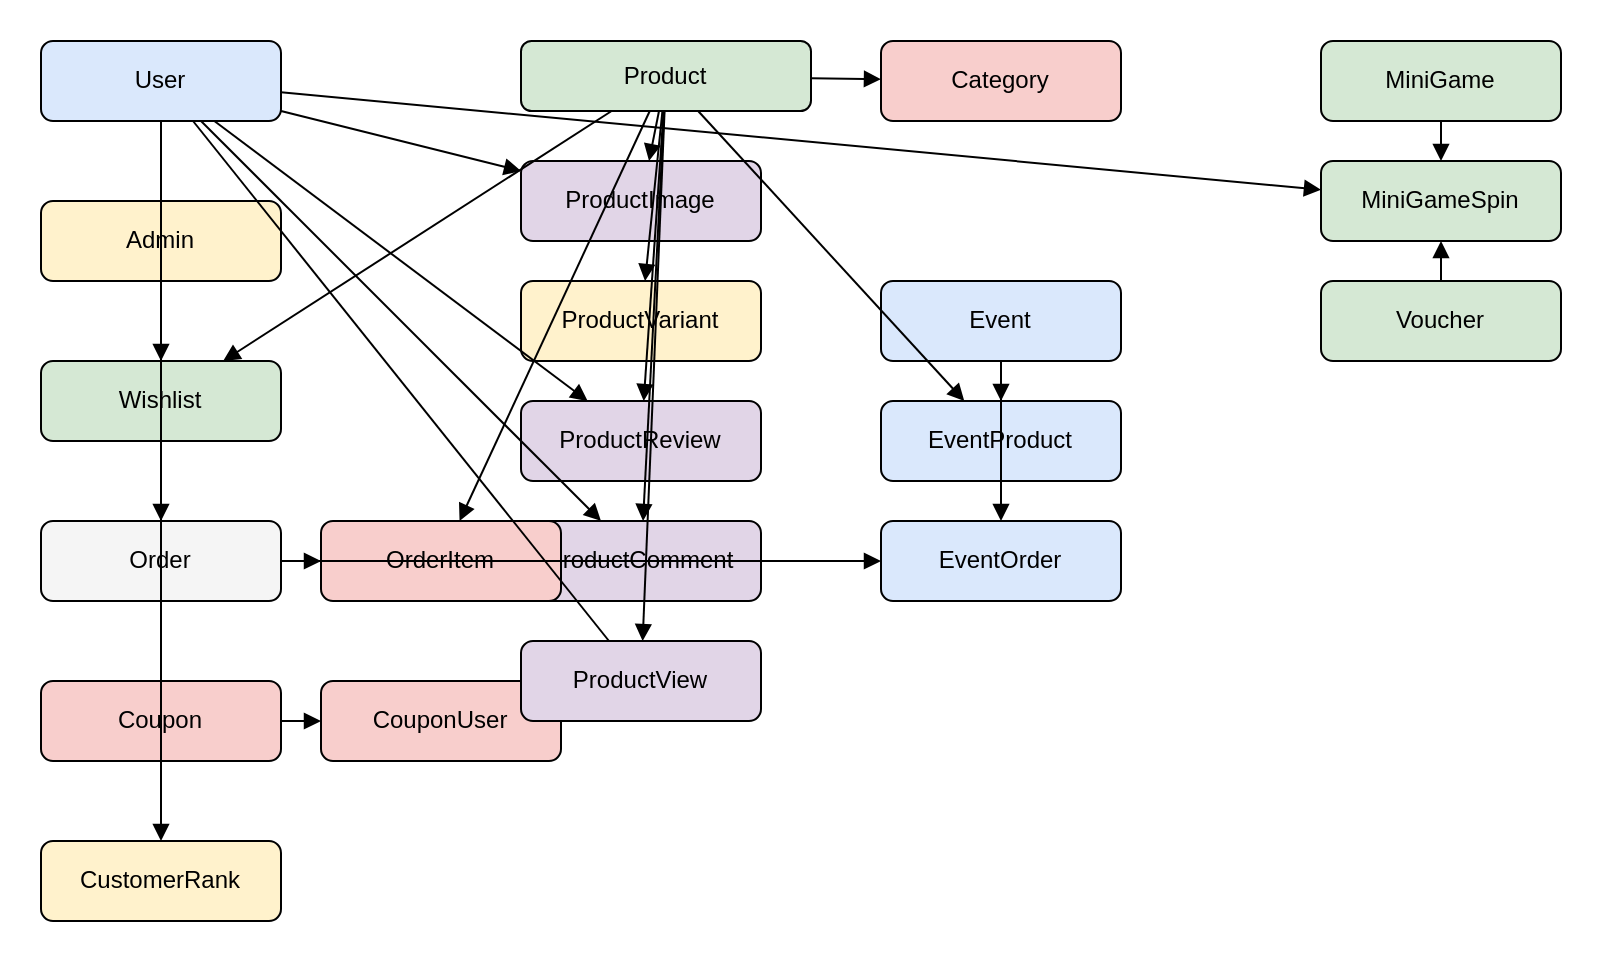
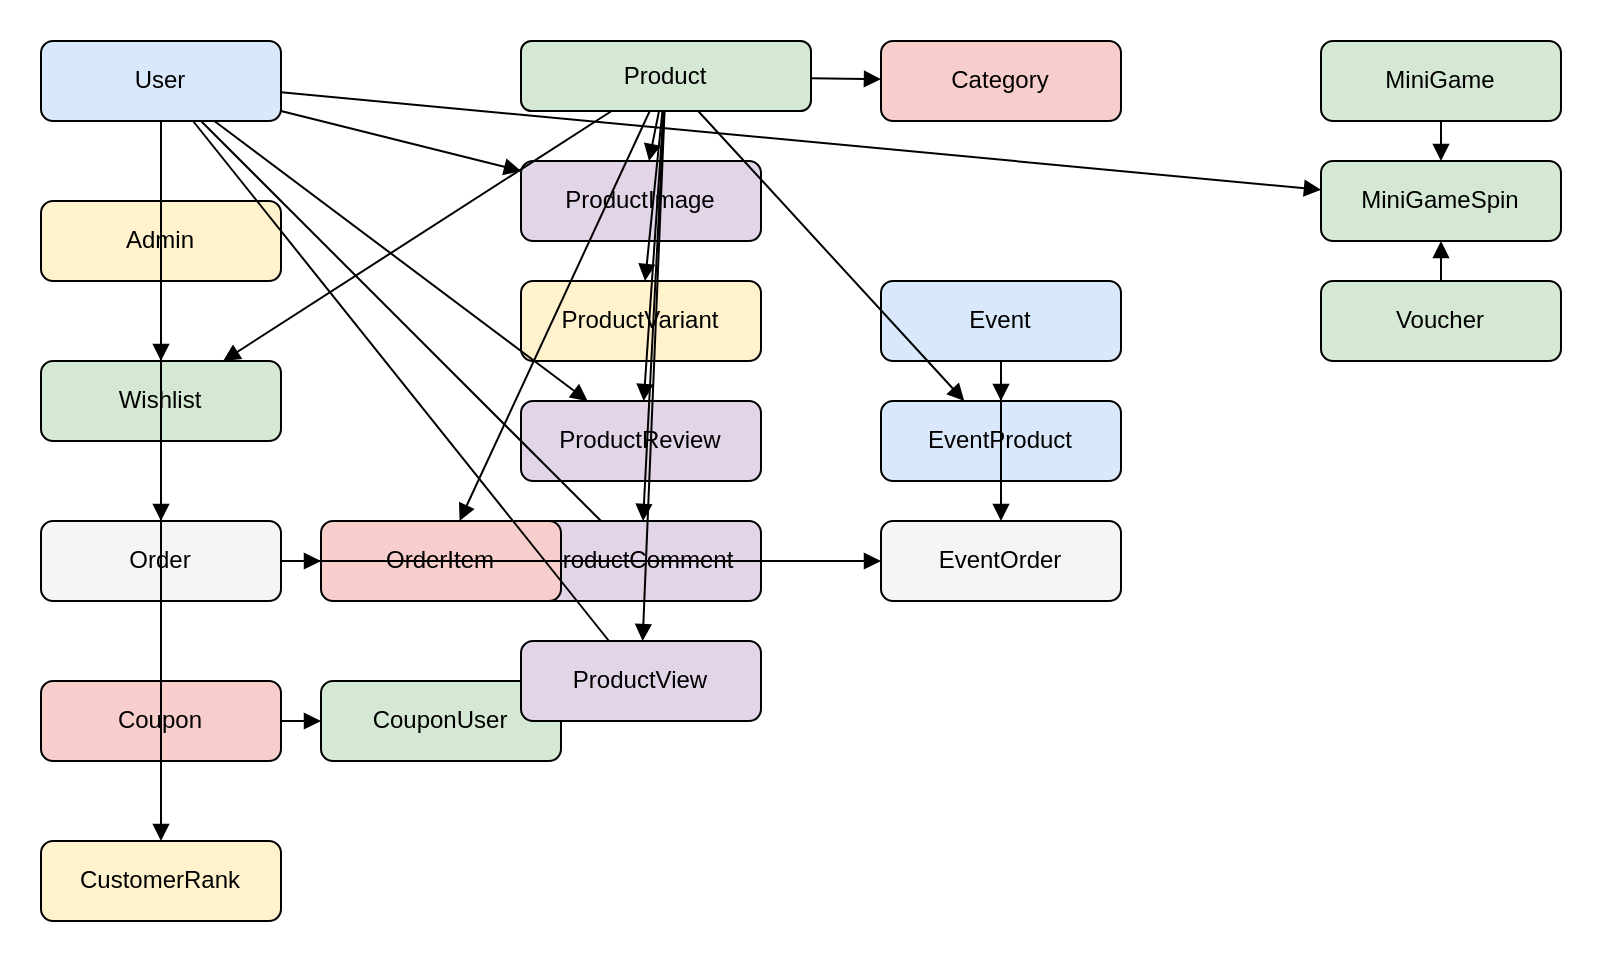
edge "User" -> "ProductComment": arrowhead block -> none
node "EventOrder": fillcolor #dae8fc -> #f5f5f5
node "CouponUser": fillcolor #f8cecc -> #d5e8d4
